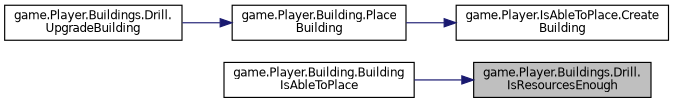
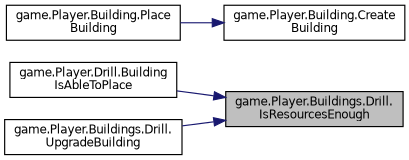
edge "game.Player.Buildings.Drill. UpgradeBuilding" -> "game.Player.Building.Place Building": now "game.Player.Buildings.Drill. UpgradeBuilding" -> "game.Player.Buildings.Drill. IsResourcesEnough"
node "game.Player.IsAbleToPlace.Create Building": label "game.Player.IsAbleToPlace.Create Building" -> "game.Player.Building.Create Building"
node "game.Player.Building.Building IsAbleToPlace": label "game.Player.Building.Building IsAbleToPlace" -> "game.Player.Drill.Building IsAbleToPlace"
